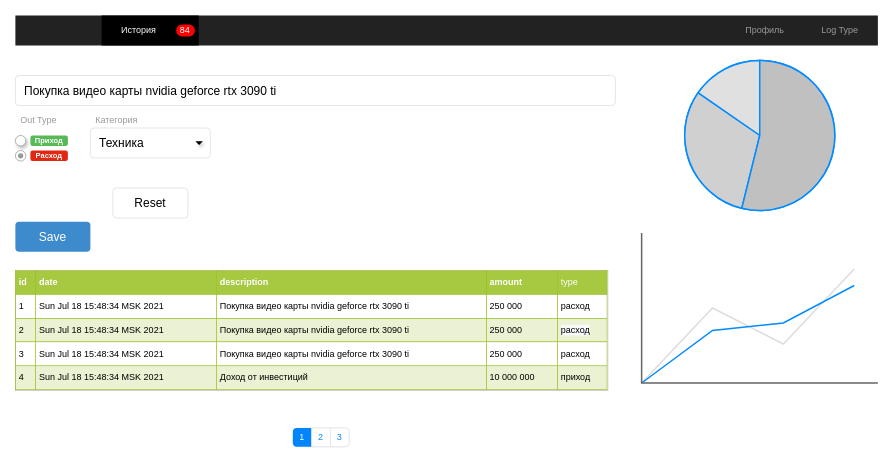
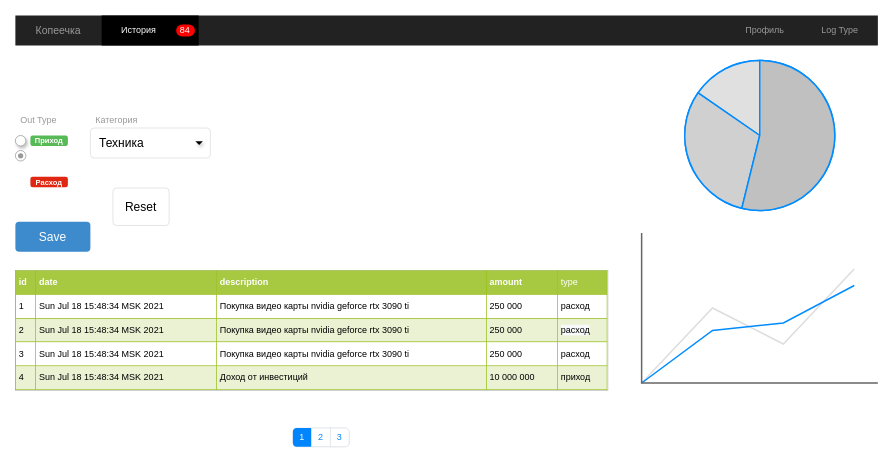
node "Копеечка": added
node "Покупка видео карты nvidia geforce rtx 3090 ti": removed
node "Расход": moved (49, 156) -> (49, 182)
node "Reset": size 75x30 -> 56x38
